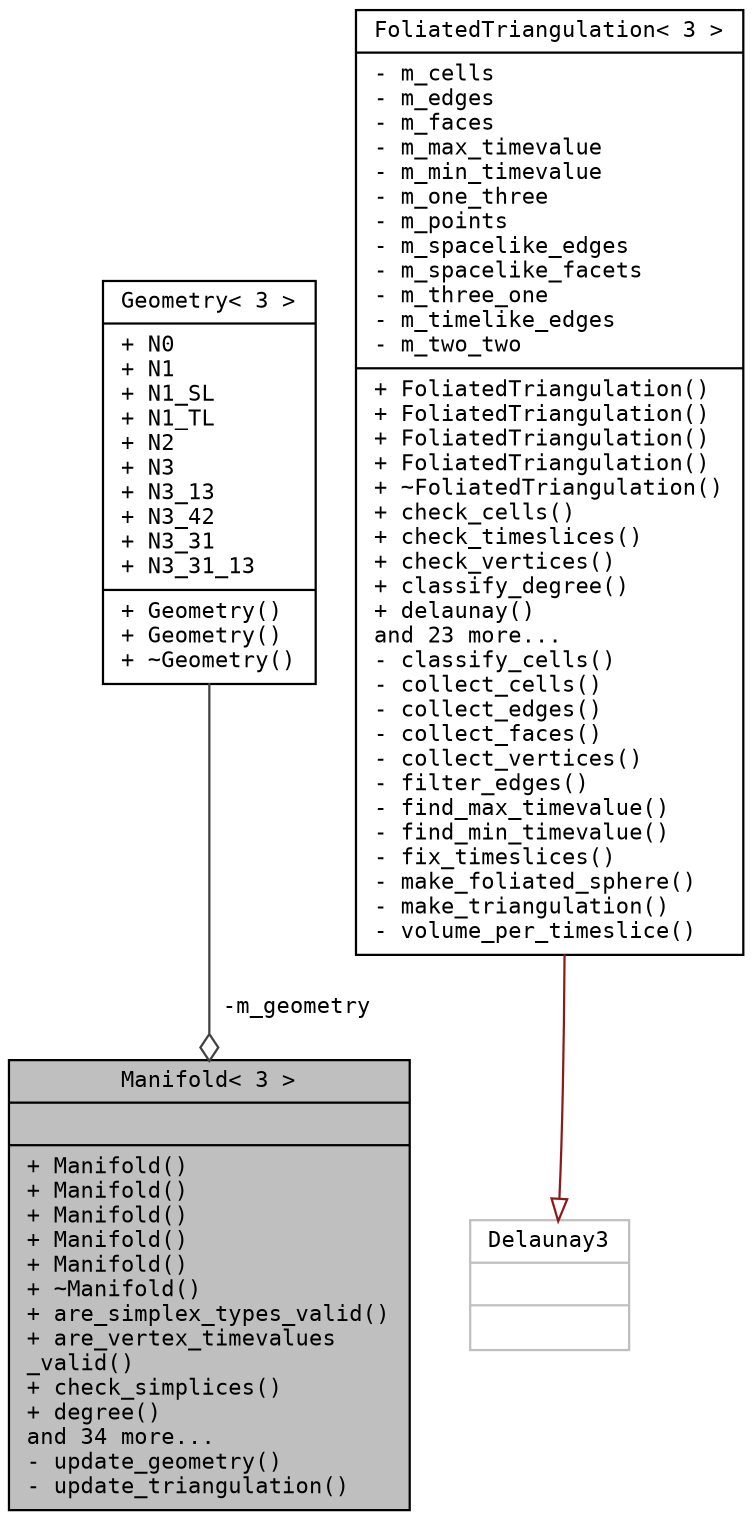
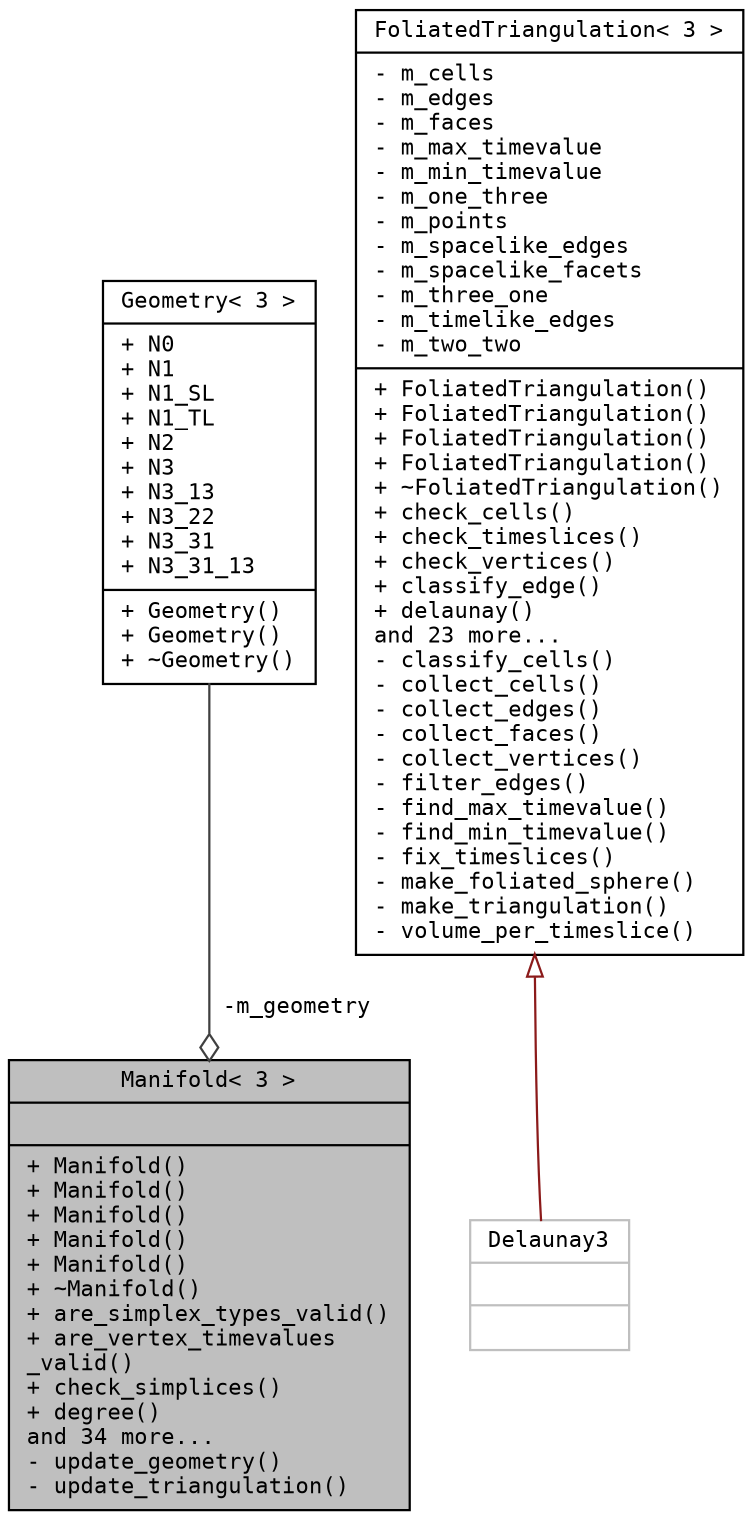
node "Geometry< 3 >": text "+ N3_42" -> "+ N3_22"
node "FoliatedTriangulation< 3 >": text "+ classify_degree()" -> "+ classify_edge()"
edge "FoliatedTriangulation< 3 >" -> "Delaunay3": reversed
